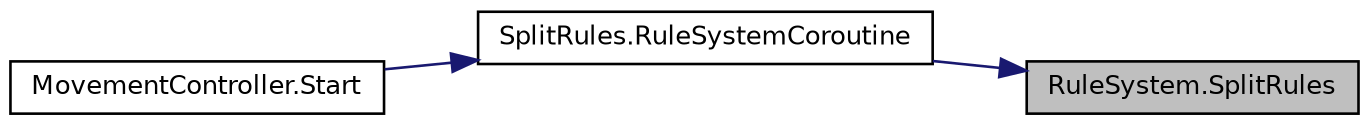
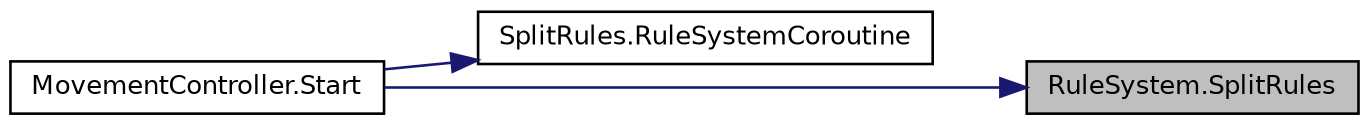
edge "SplitRules.RuleSystemCoroutine" -> "RuleSystem.SplitRules": now "MovementController.Start" -> "RuleSystem.SplitRules"
